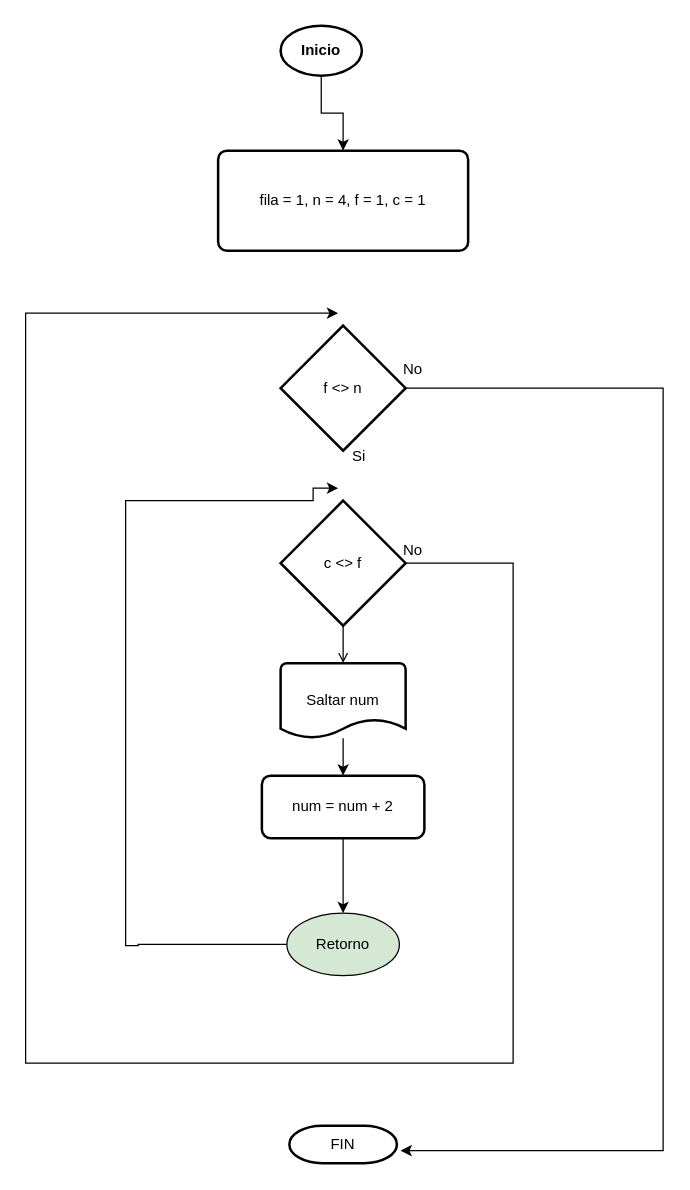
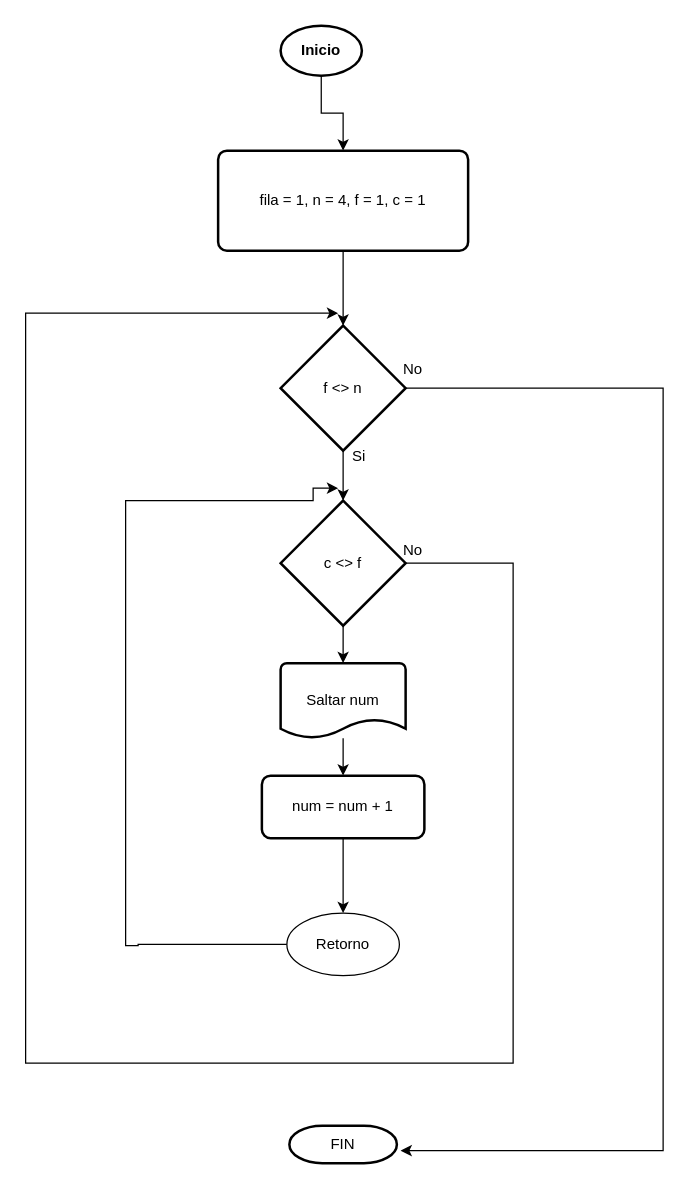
edge "fila = 1, n = 4, f = 1, c = 1" -> "f <> n": added
edge "f <> n" -> "c <> f": added
edge "c <> f" -> "Saltar num": arrowhead open -> classic
node "num = num + 2": label "num = num + 2" -> "num = num + 1"
node "Retorno": fillcolor #d5e8d4 -> #ffffff
